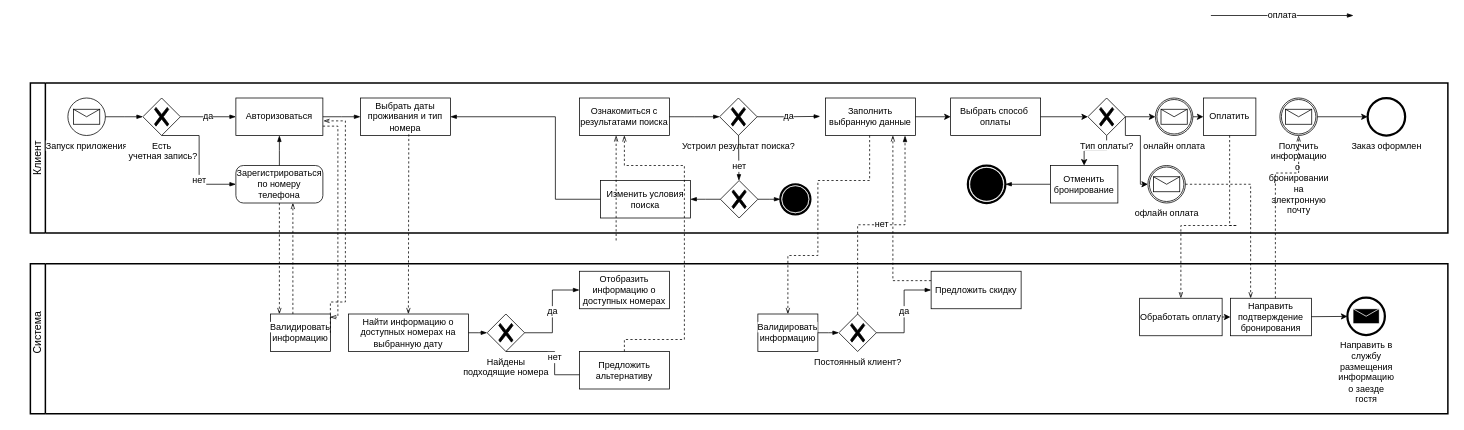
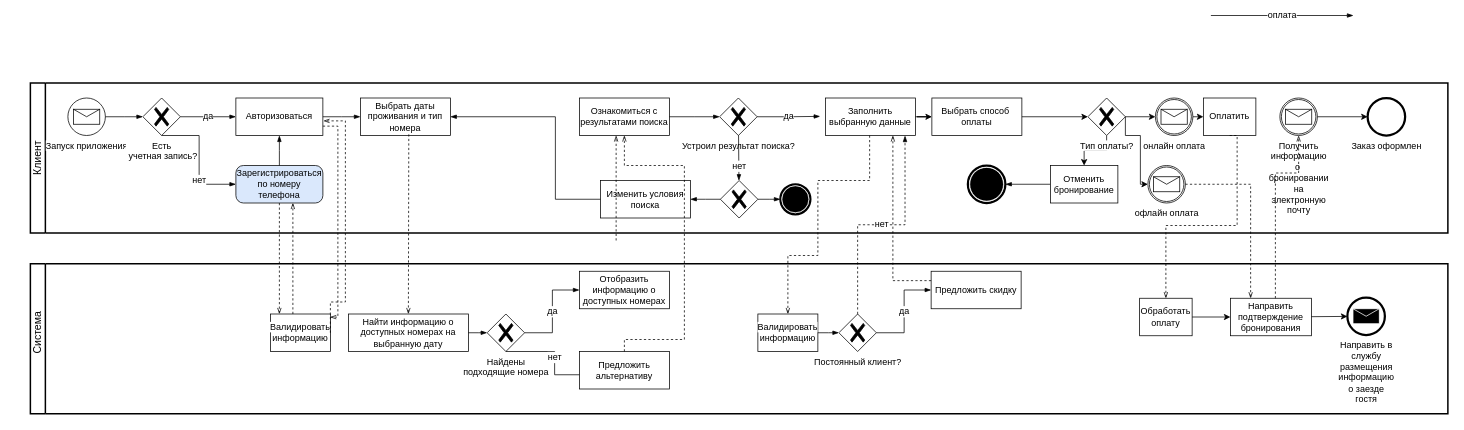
node "Выбрать способ оплаты": moved (996, 117) -> (977, 117)
node "Зарегистрироваться по номеру телефона": fillcolor #ffffff -> #dae8fc
node "Обработать оплату": size 83x38 -> 53x38
